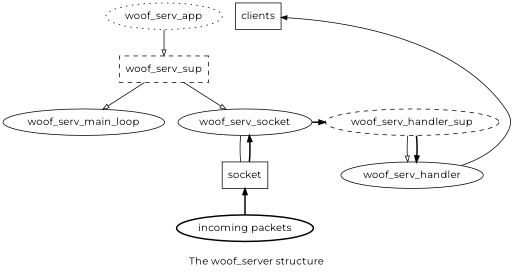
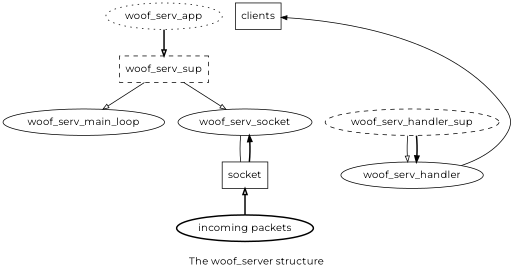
edge "woof_serv_app" -> "woof_serv_sup": style solid -> bold
edge "woof_serv_socket" -> "woof_serv_handler_sup": removed
edge "incoming packets" -> "socket": arrowhead normal -> oempty
